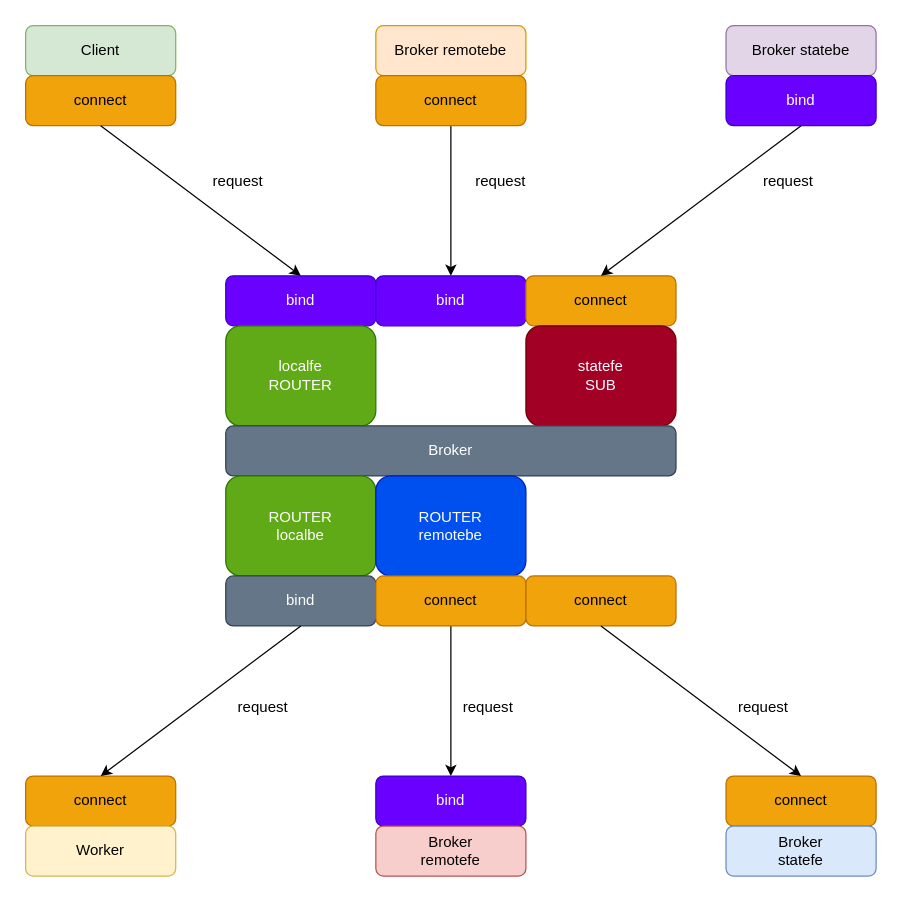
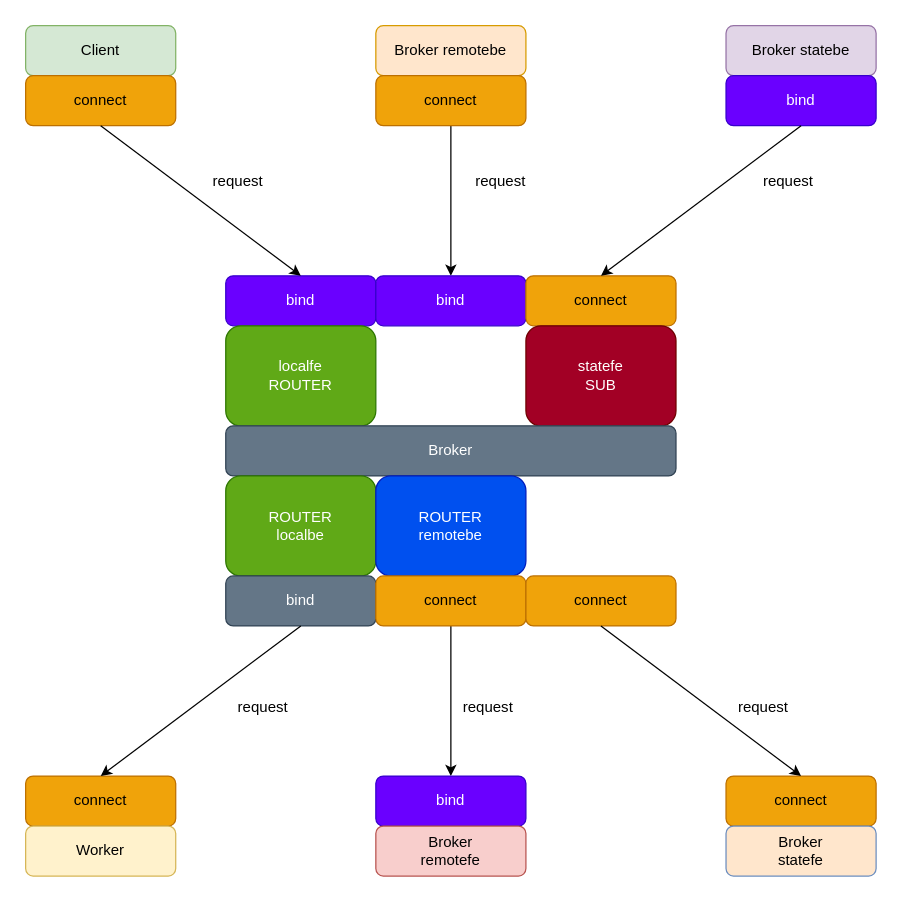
node "Broker statefe": fillcolor #dae8fc -> #ffe6cc
